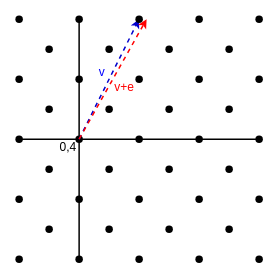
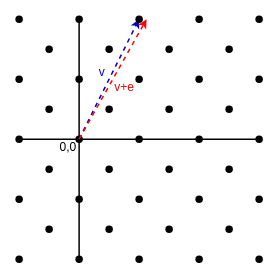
node "0,4": label "0,4" -> "0,0"
